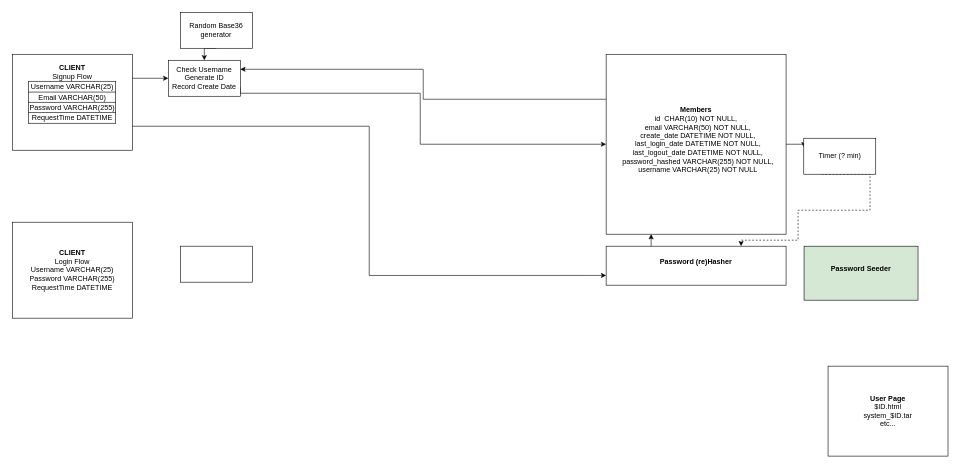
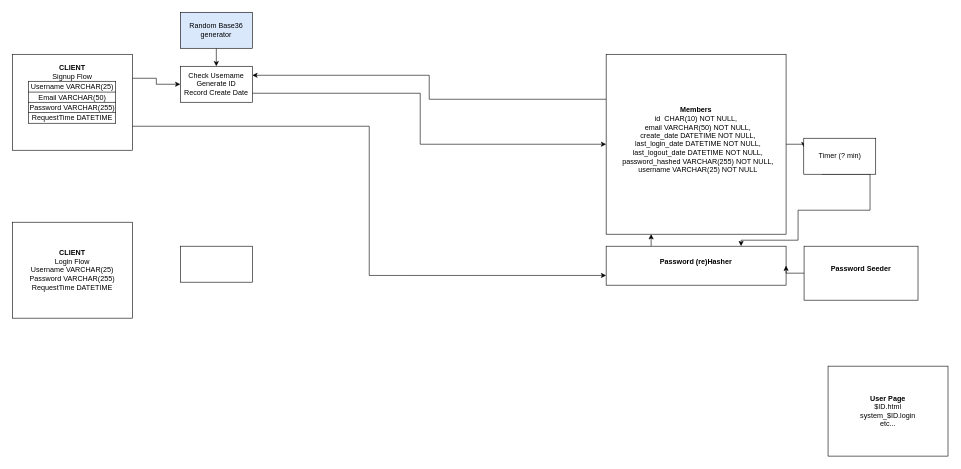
node "Random Base36 generator": fillcolor #ffffff -> #dae8fc
node "Check Username Generate ID Record Create Date": moved (204, 78) -> (216, 84)
edge "Timer (? min)" -> "Password (re)Hasher": style dashed -> solid
edge "Password Seeder" -> "Password (re)Hasher": added
node "Password Seeder": fillcolor #d5e8d4 -> #ffffff
node "User Page $ID.html system_$ID.tar etc...": label "User Page $ID.html system_$ID.tar etc..." -> "User Page $ID.html system_$ID.login etc..."
